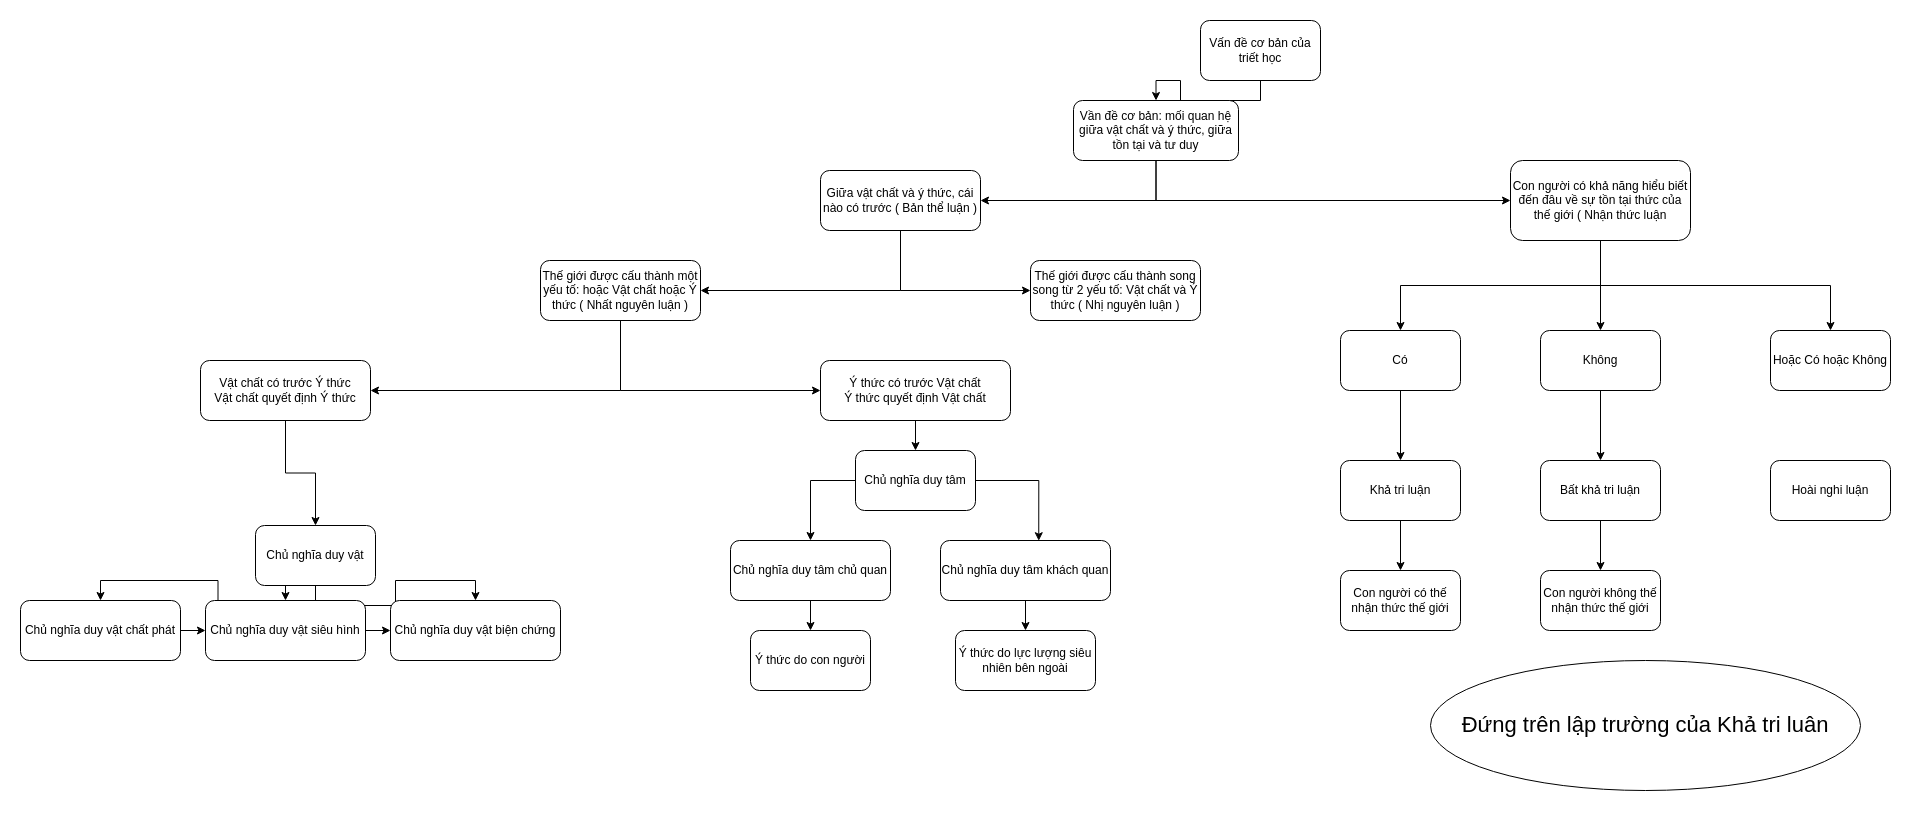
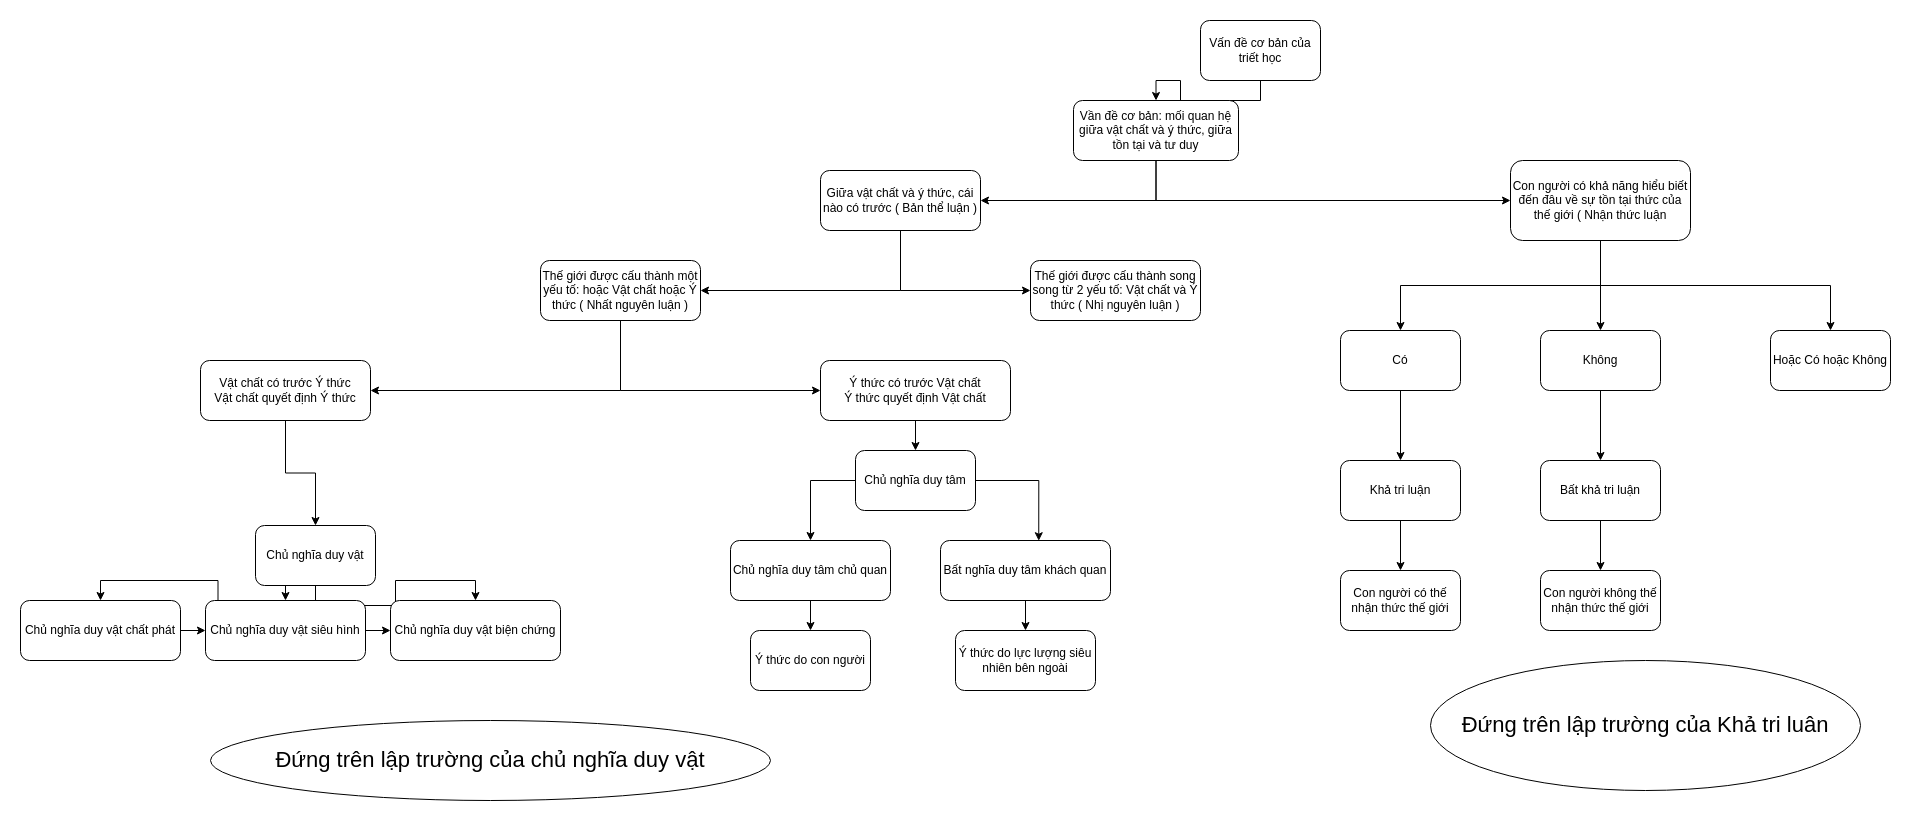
node "Hoài nghi luận": removed
node "Chủ nghĩa duy tâm khách quan": label "Chủ nghĩa duy tâm khách quan" -> "Bất nghĩa duy tâm khách quan"
node "Đứng trên lập trường của chủ nghĩa duy vật": added
